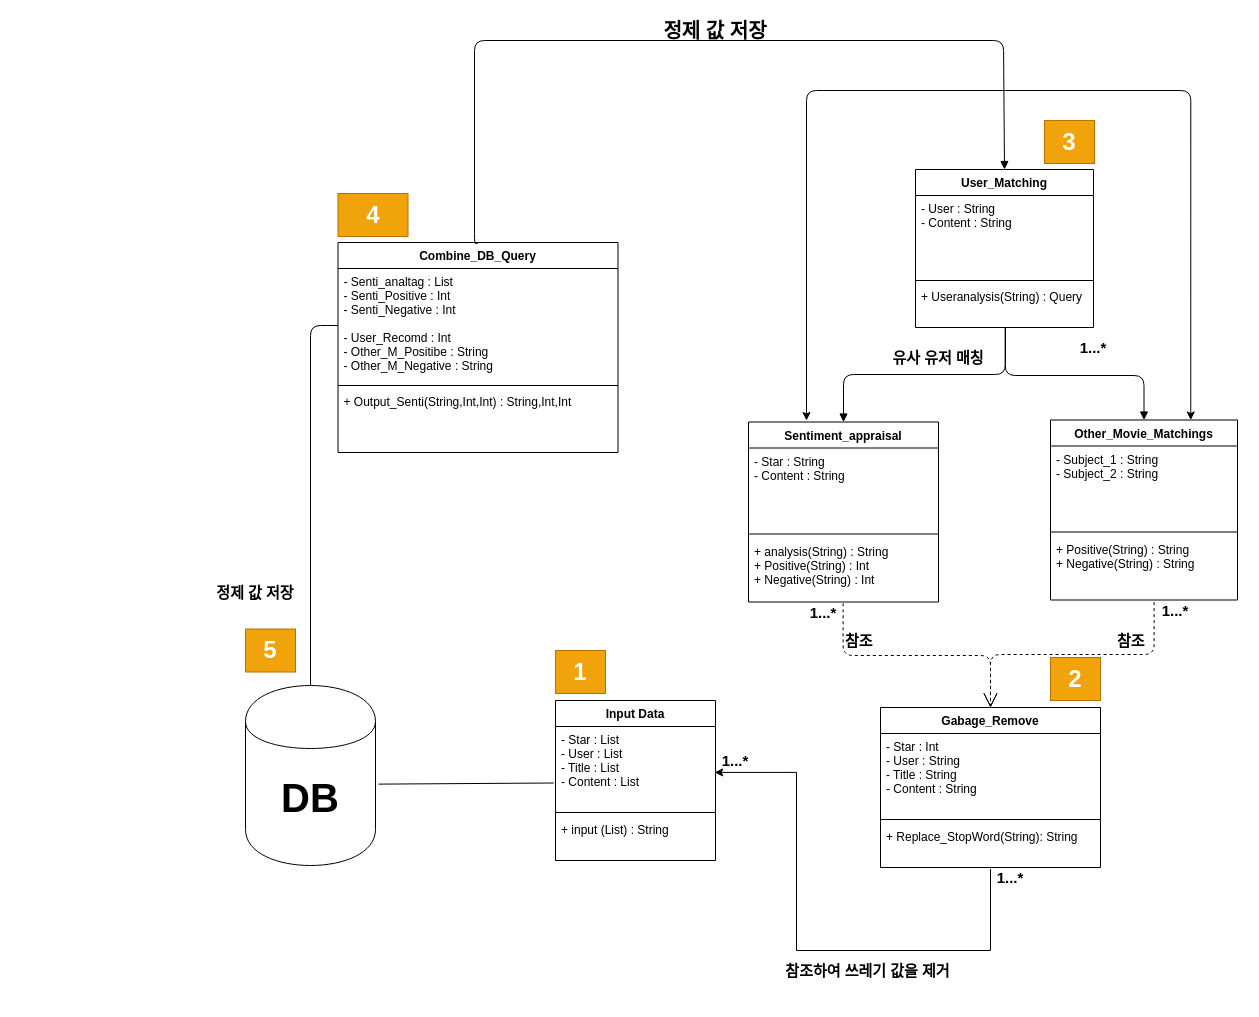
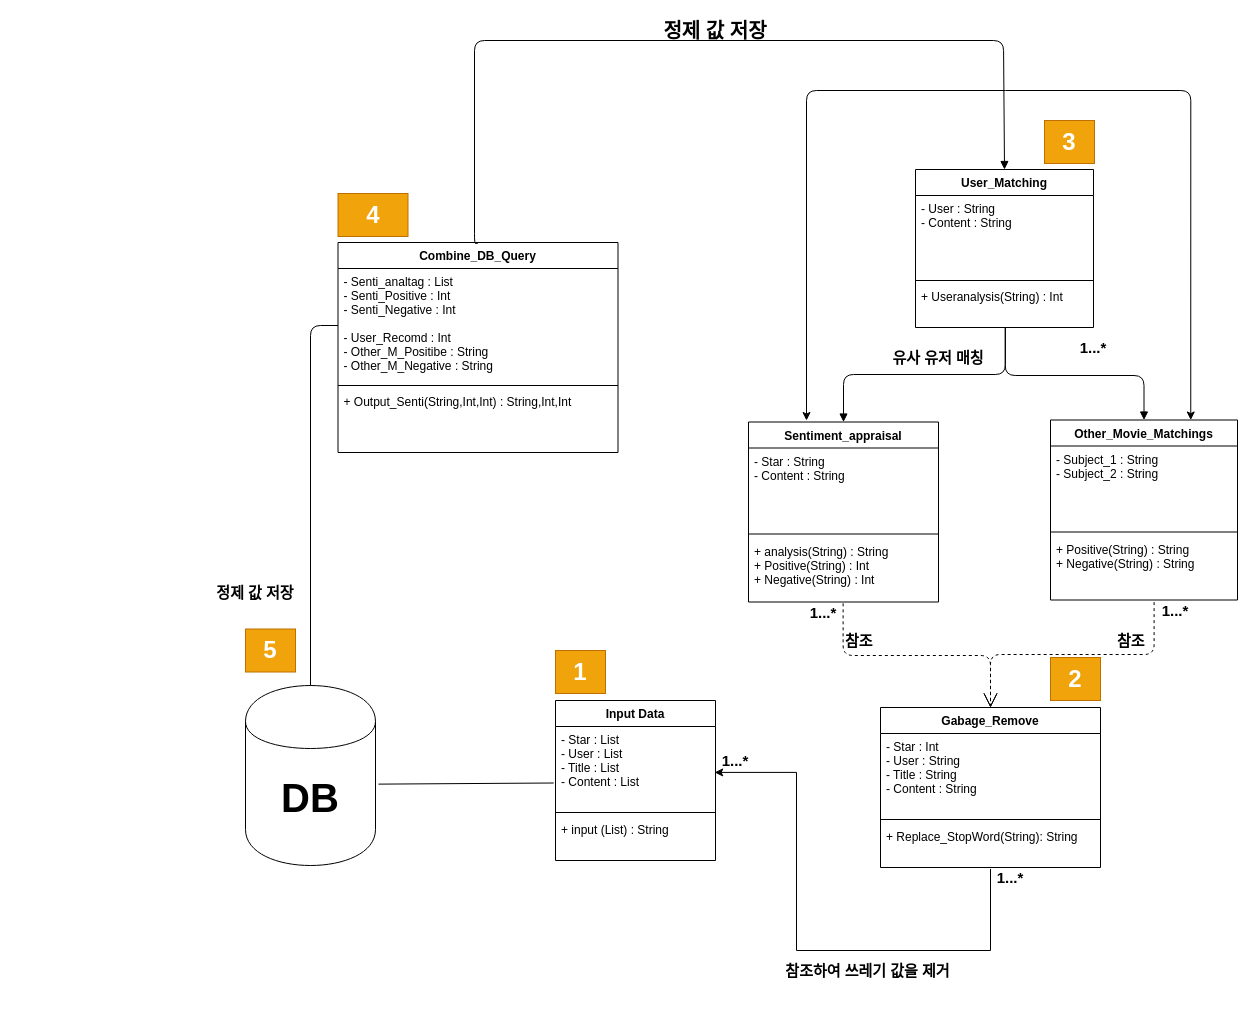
node "+ Useranalysis(String) : Query": label "+ Useranalysis(String) : Query" -> "+ Useranalysis(String) : Int"
